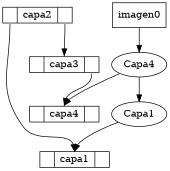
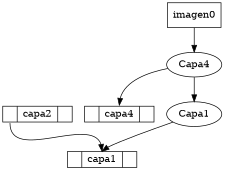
node "capa3": removed
